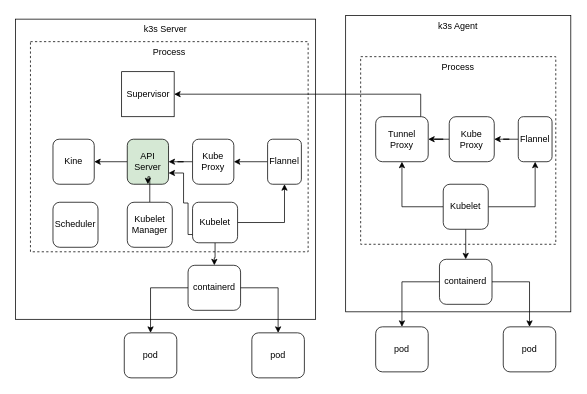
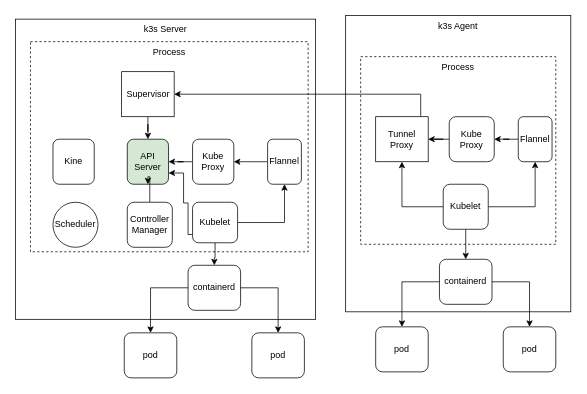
edge "Supervisor" -> "API Server": added
node "Tunnel Proxy": shape rounded rectangle -> rectangle
edge "API Server" -> "Kine": removed
node "Scheduler": shape rounded rectangle -> ellipse
node "Kubelet Manager": label "Kubelet Manager" -> "Controller Manager"
